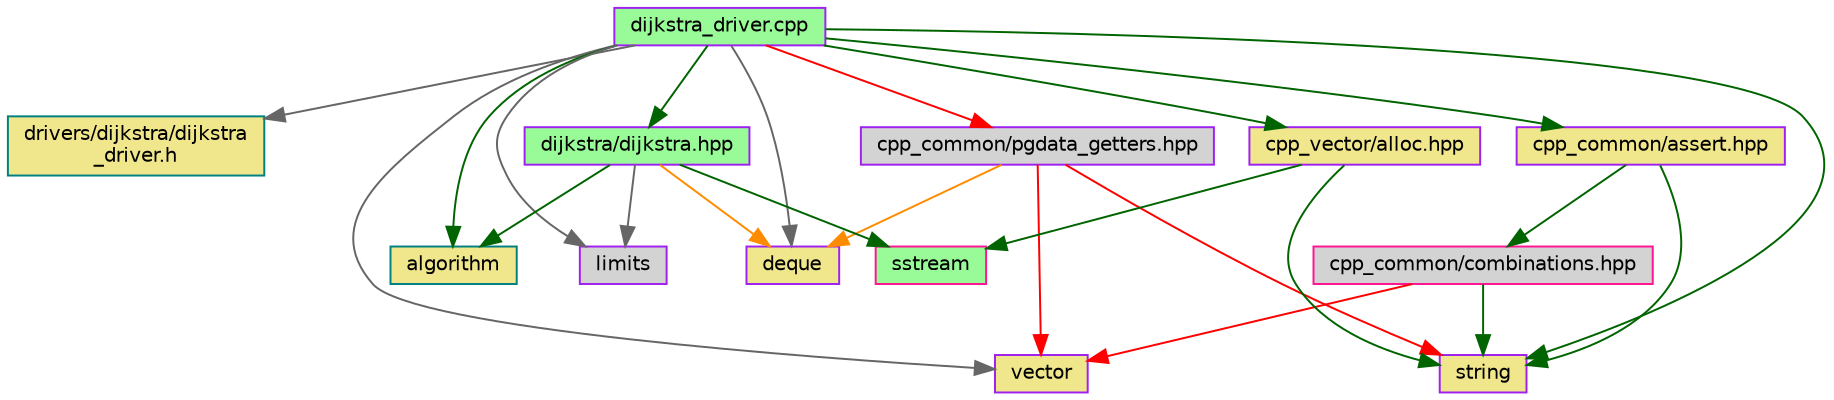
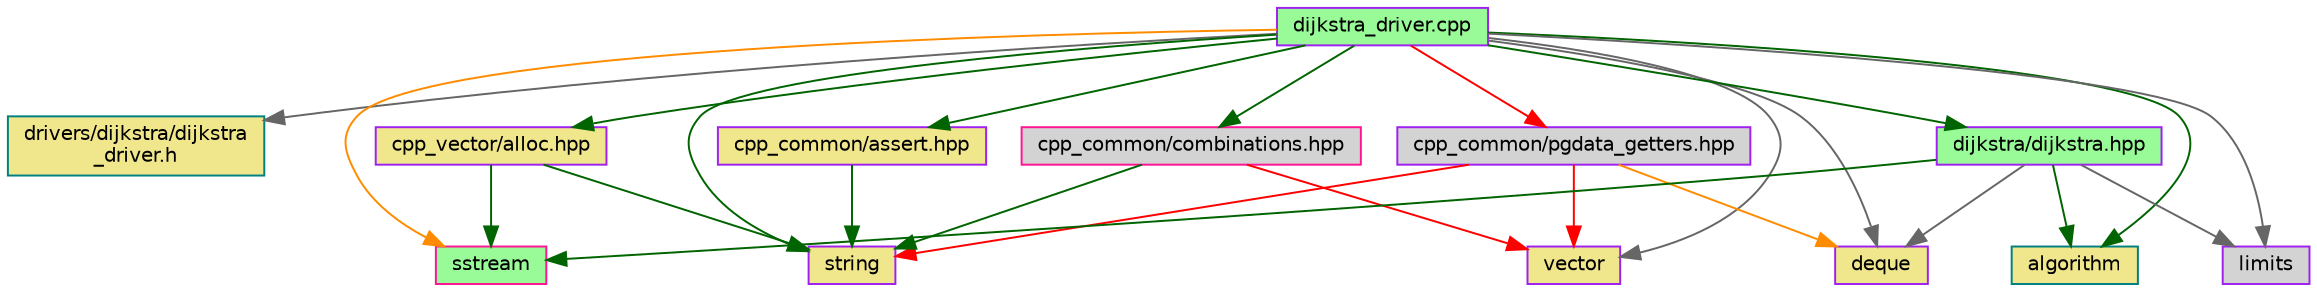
edge "dijkstra_driver.cpp" -> "sstream": added
edge "dijkstra/dijkstra.hpp" -> "deque": color darkorange -> gray40
edge "cpp_common/assert.hpp" -> "cpp_common/combinations.hpp": now "dijkstra_driver.cpp" -> "cpp_common/combinations.hpp"
